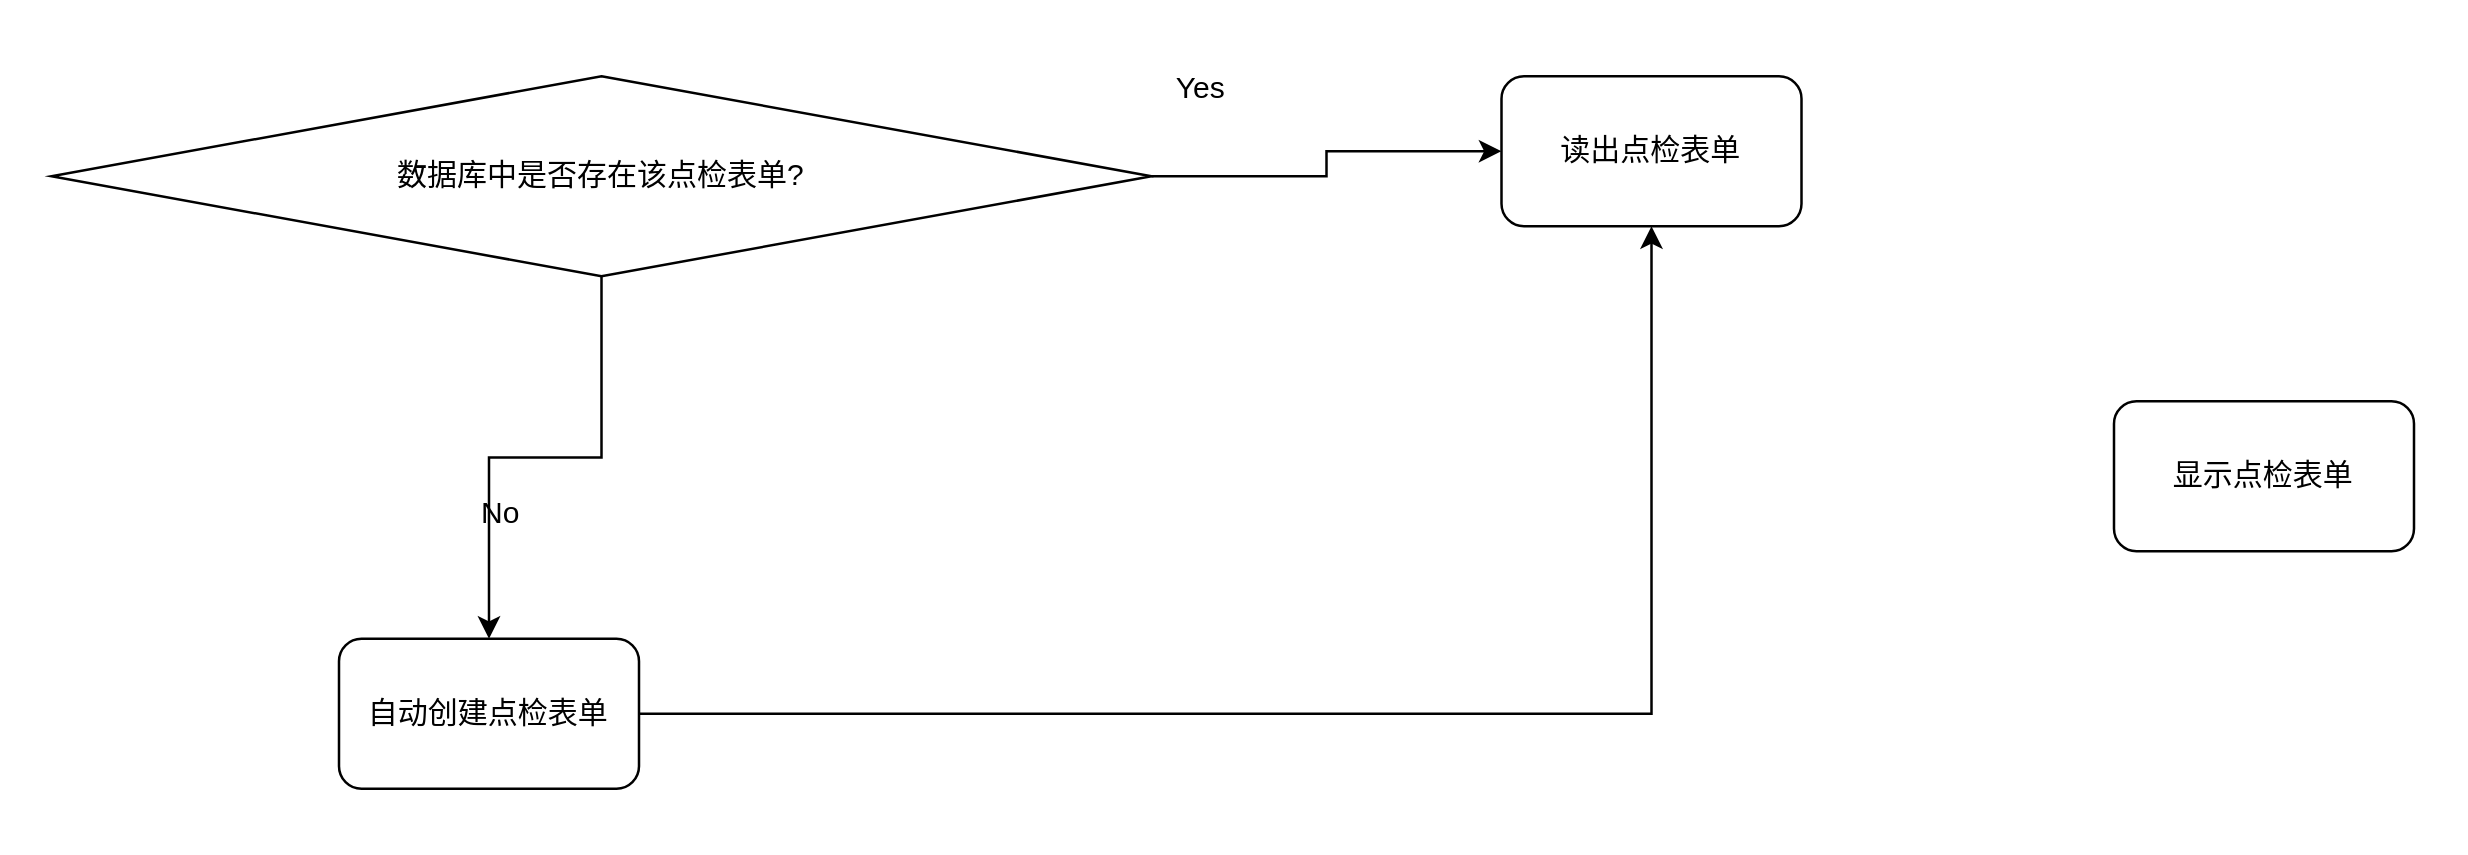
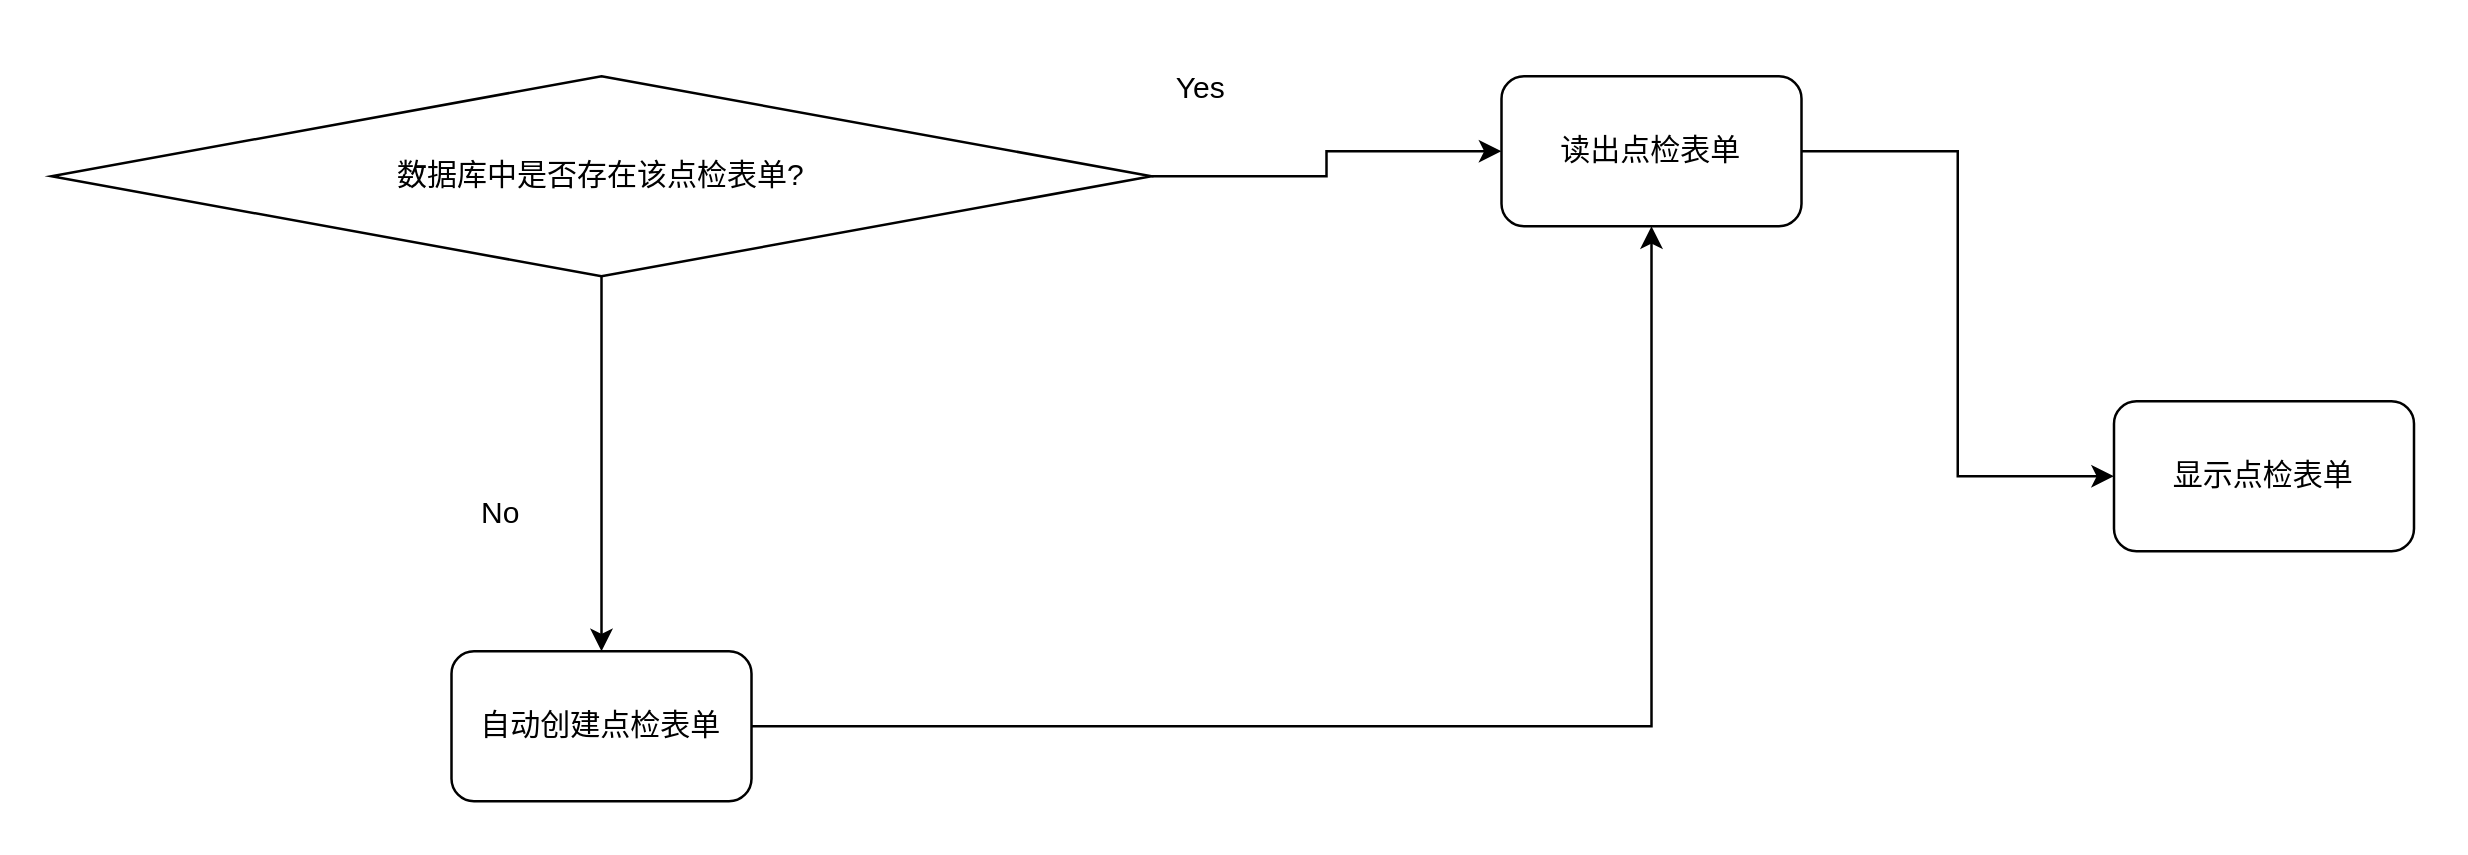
edge "读出点检表单" -> "显示点检表单": added
node "自动创建点检表单": moved (489, 714) -> (601, 726)
